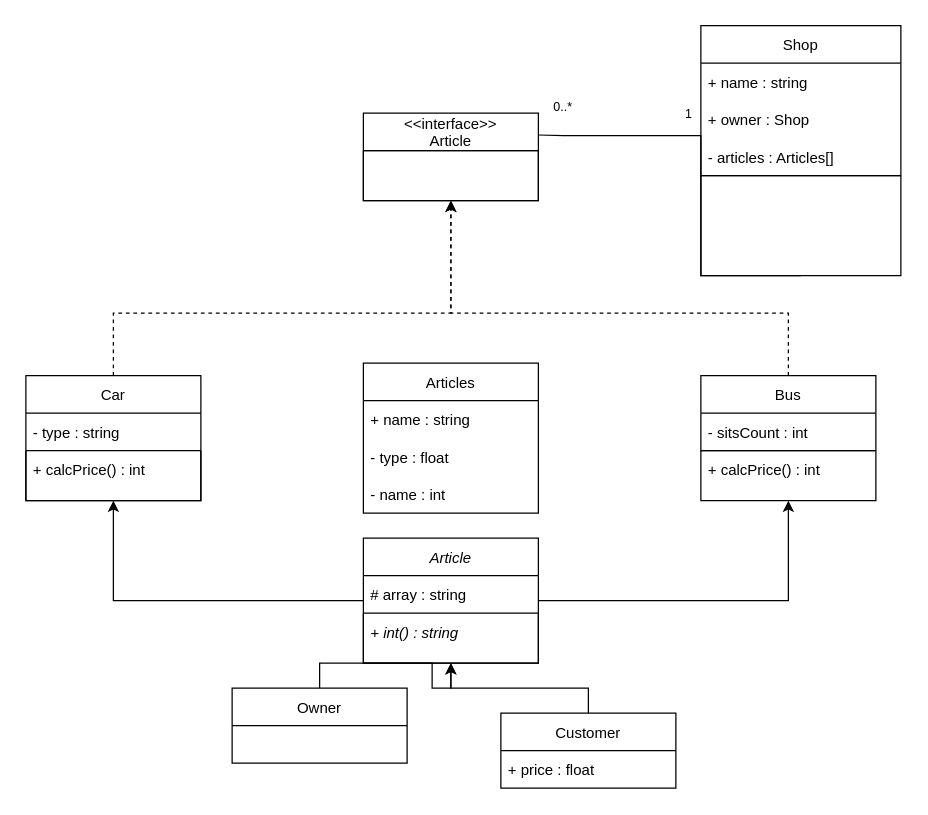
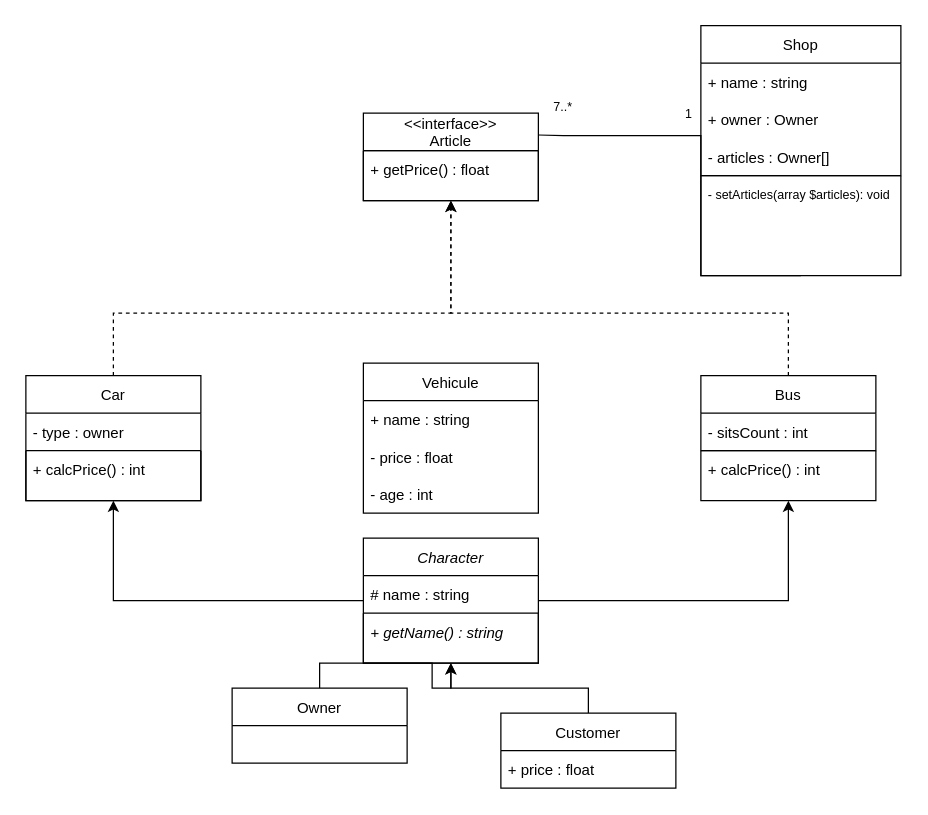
node "0..*": label "0..*" -> "7..*"
node "+ owner : Shop": label "+ owner : Shop" -> "+ owner : Owner"
node "- articles : Articles[]": label "- articles : Articles[]" -> "- articles : Owner[]"
node "+ getPrice() : float": added
node "- setArticles(array $articles): void": added
node "Articles": label "Articles" -> "Vehicule"
node "- type : string": label "- type : string" -> "- type : owner"
node "- type : float": label "- type : float" -> "- price : float"
node "- name : int": label "- name : int" -> "- age : int"
node "Article": label "Article" -> "Character"
node "# array : string": label "# array : string" -> "# name : string"
node "+ int() : string": label "+ int() : string" -> "+ getName() : string"
